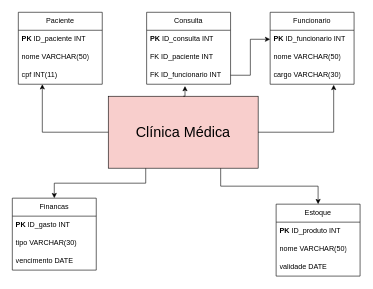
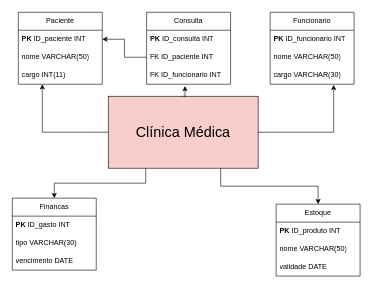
edge "FK ID_paciente INT" -> "PK ID_paciente INT": added
edge "FK ID_funcionario INT" -> "PK ID_funcionario INT": removed
node "cpf INT(11)": label "cpf INT(11)" -> "cargo INT(11)"
